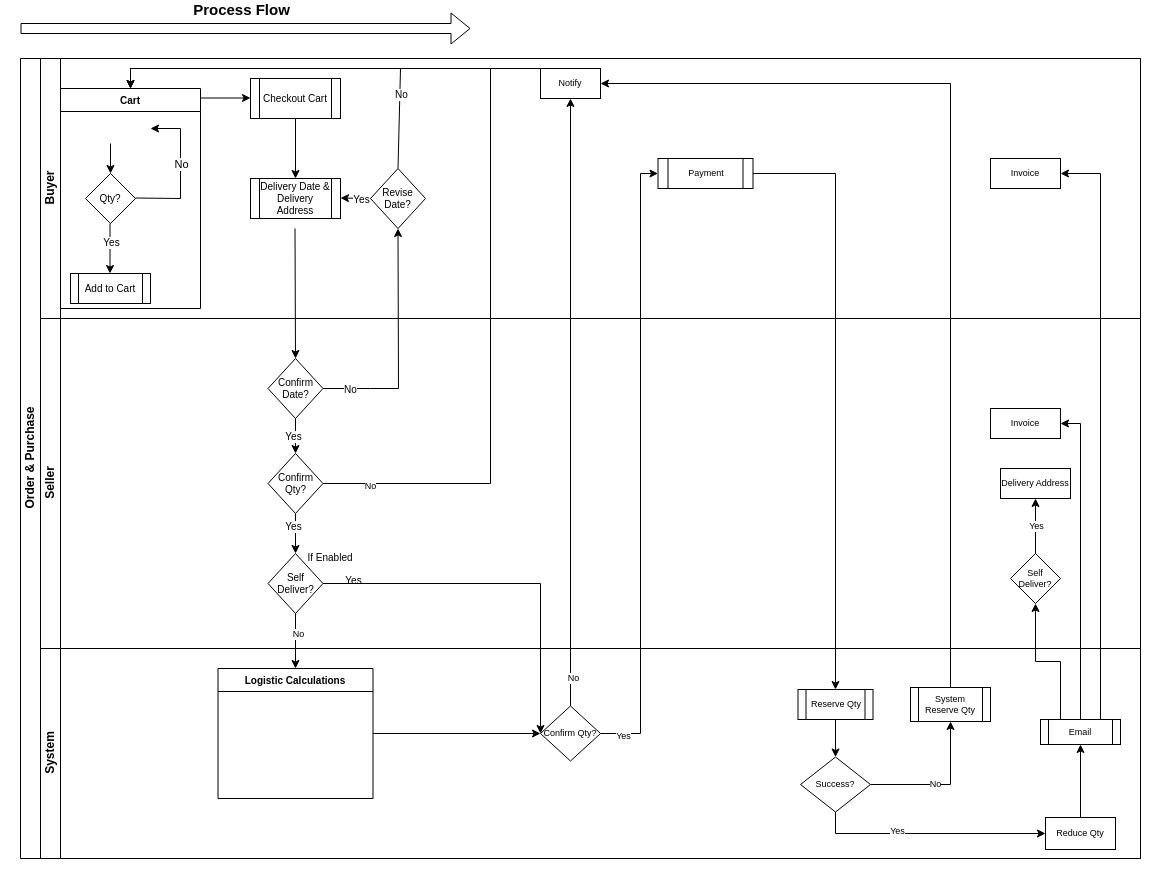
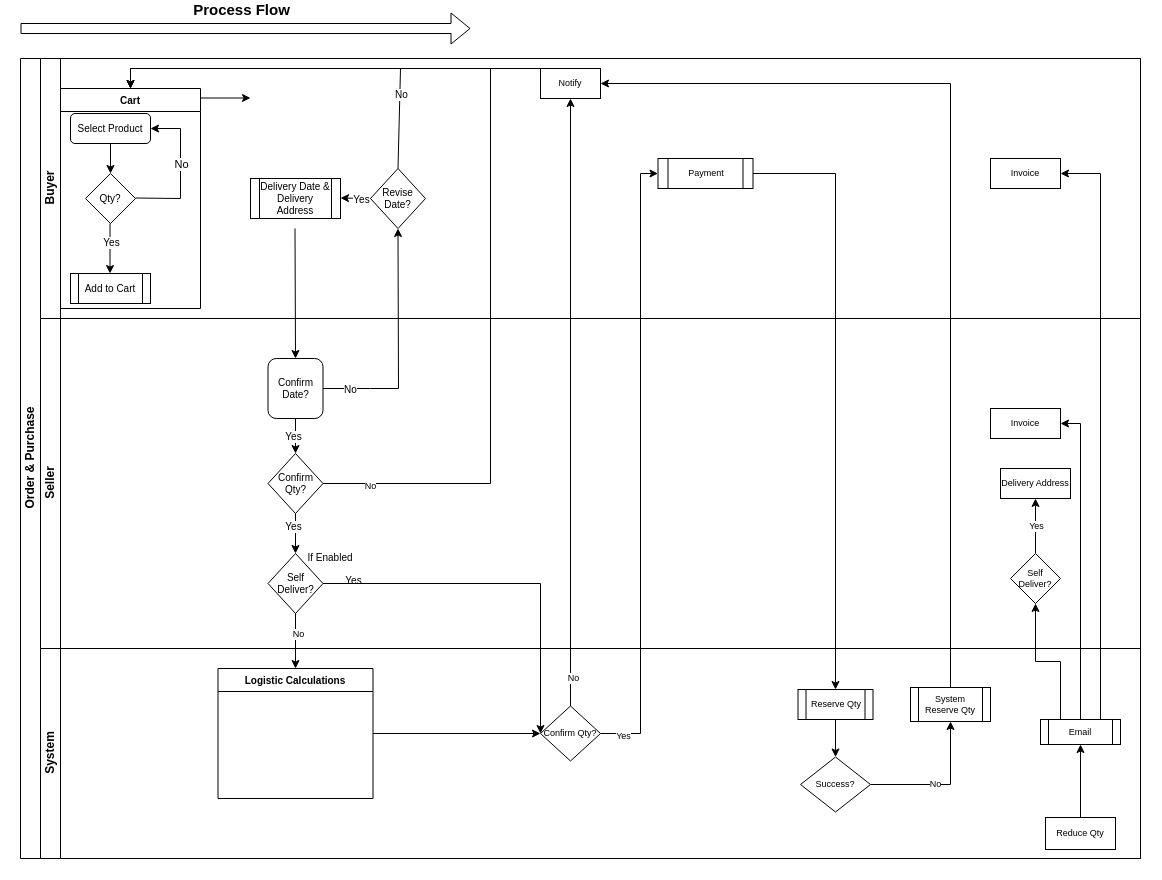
node "Checkout Cart": removed
node "Select Product": added
edge "Checkout Cart" -> "Delivery Date & Delivery Address": removed
node "Confirm Date?": shape diamond -> rounded rectangle
edge "Success?" -> "Reduce Qty": removed, label "Yes"
